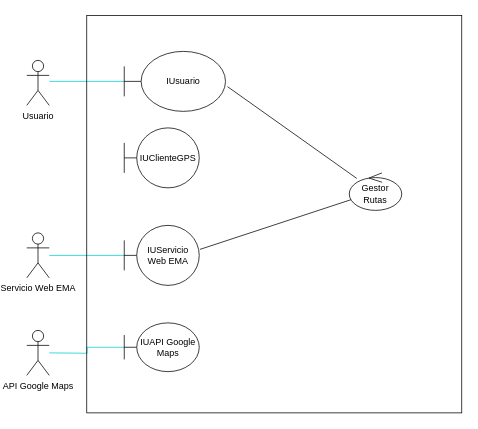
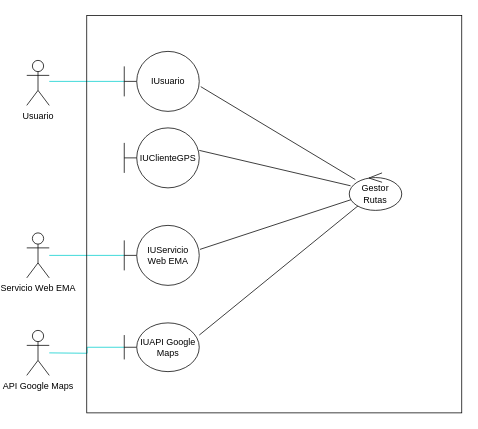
node "IUsuario": size 101x60 -> 75x60
edge "IUClienteGPS" -- "Gestor Rutas": added
edge "Gestor Rutas" -- "IUAPI Google Maps": added
